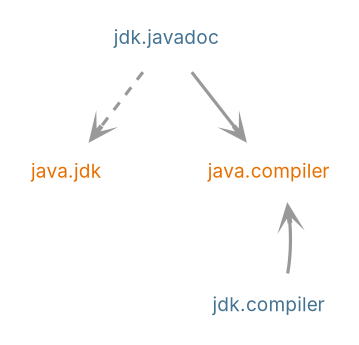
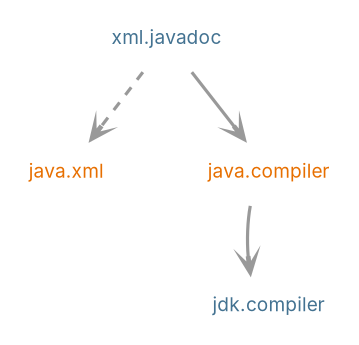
node "jdk.javadoc": label "jdk.javadoc" -> "xml.javadoc"
node "java.jdk": label "java.jdk" -> "java.xml"
edge "jdk.compiler" -> "java.compiler": reversed
